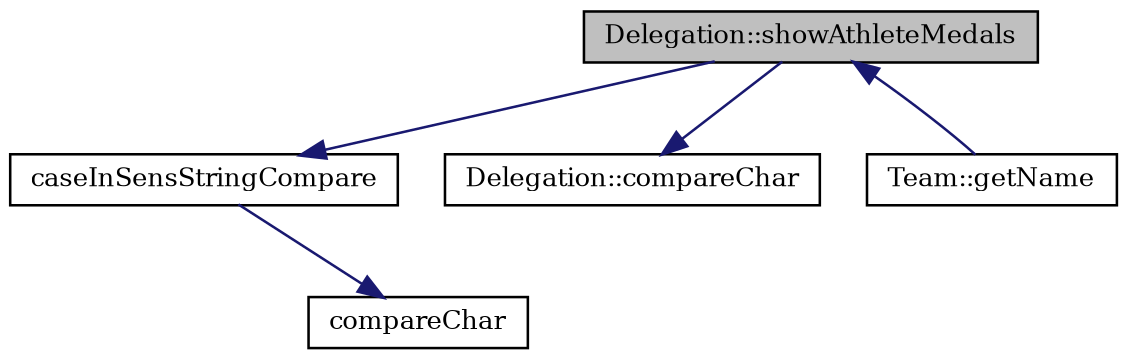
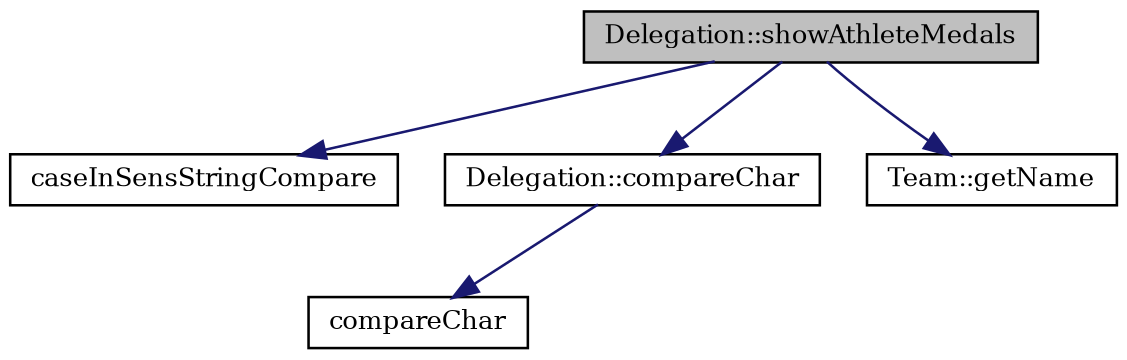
edge "Team::getName" -> "Delegation::showAthleteMedals": reversed
edge "caseInSensStringCompare" -> "compareChar": now "Delegation::compareChar" -> "compareChar"
